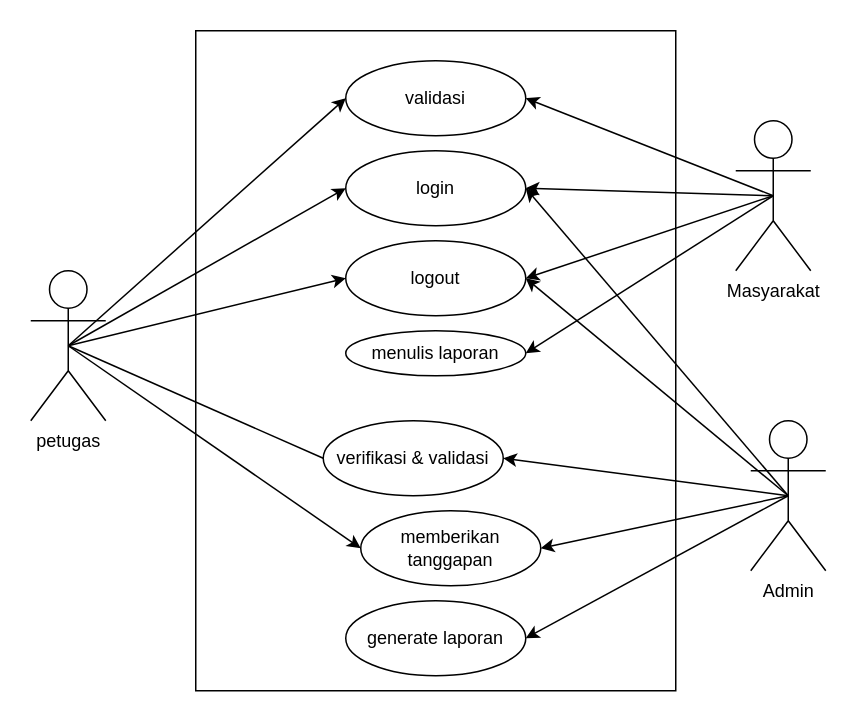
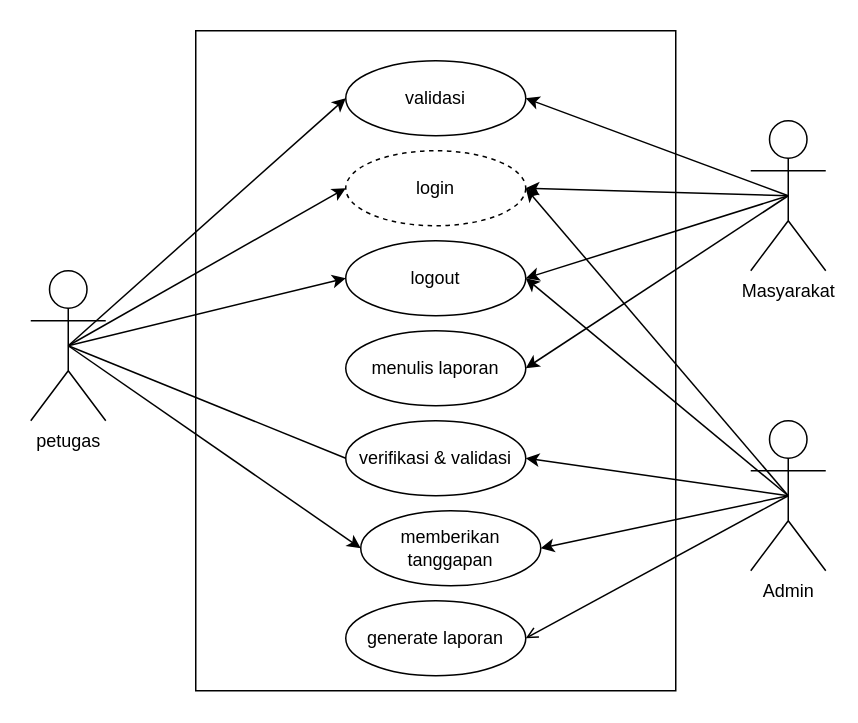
node "login": style solid -> dashed
node "Masyarakat": moved (773, 196) -> (788, 196)
node "menulis laporan": size 180x45 -> 180x75
node "verifikasi & validasi": moved (413, 458) -> (436, 458)
edge "Admin" -> "generate laporan": arrowhead classic -> open
